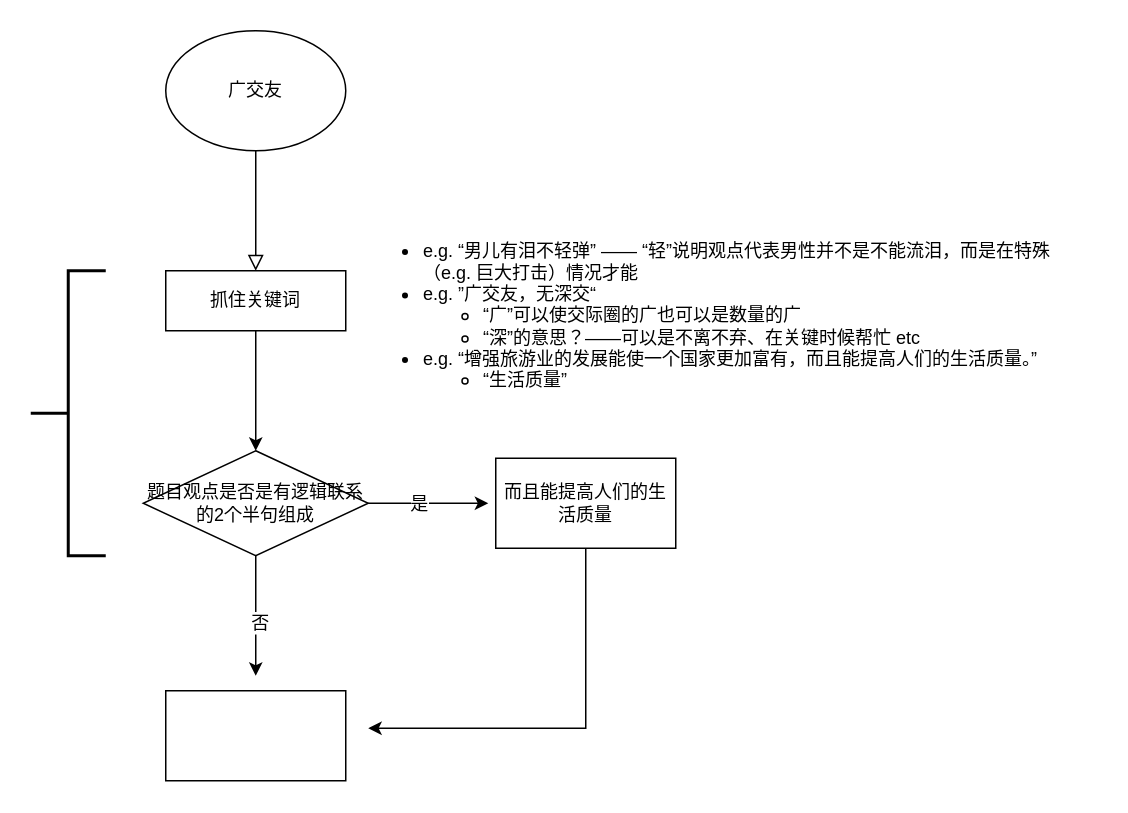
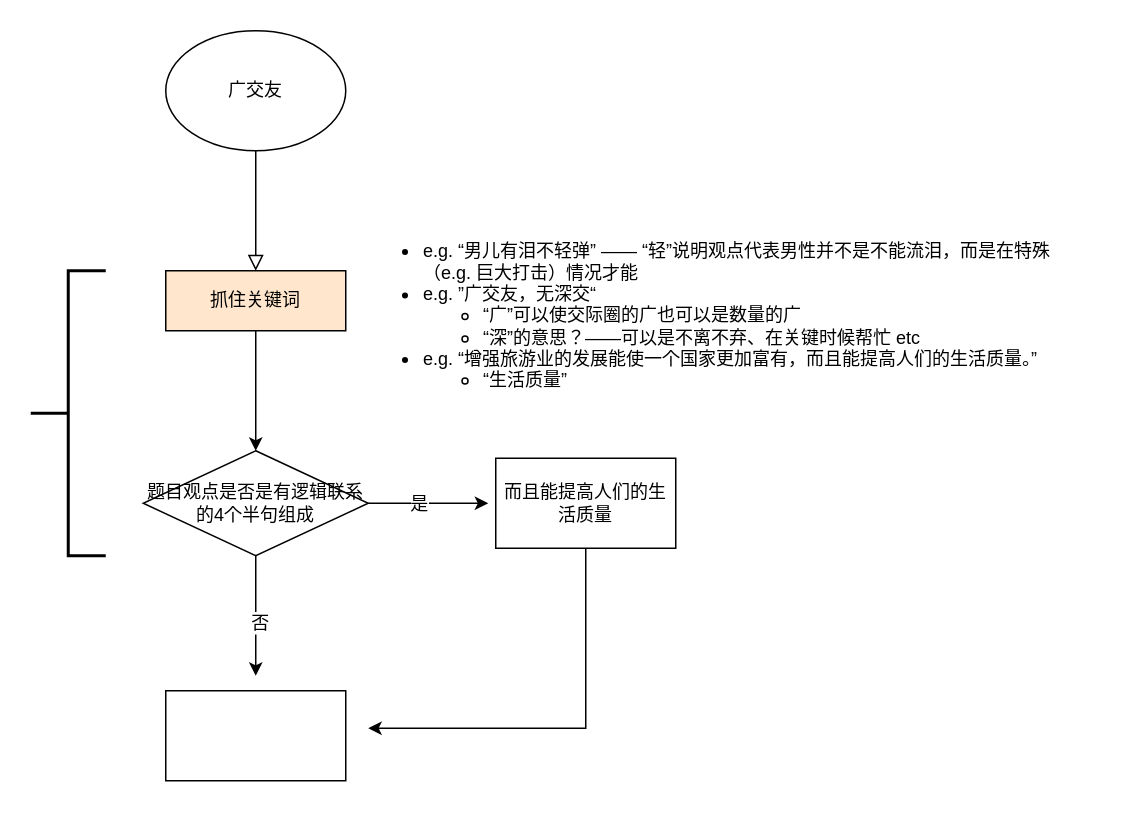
node "抓住关键词": fillcolor #ffffff -> #ffe6cc
node "题目观点是否是有逻辑联系的2个半句组成": label "题目观点是否是有逻辑联系的2个半句组成" -> "题目观点是否是有逻辑联系的4个半句组成"
